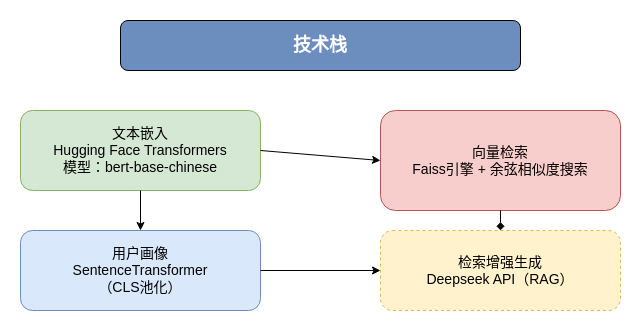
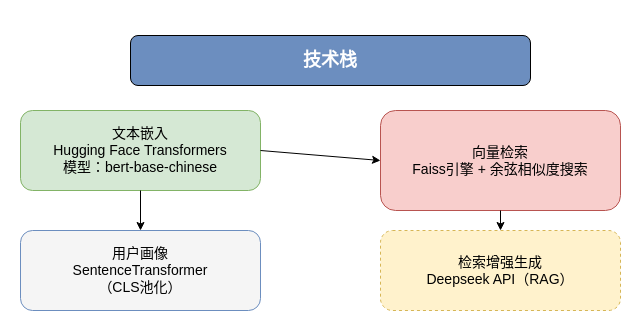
node "技术栈": moved (321, 46) -> (331, 61)
edge "向量检索 Faiss引擎 + 余弦相似度搜索" -> "检索增强生成 Deepseek API（RAG）": arrowhead diamond -> classic
node "用户画像 SentenceTransformer （CLS池化）": fillcolor #dae8fc -> #f5f5f5
edge "用户画像 SentenceTransformer （CLS池化）" -> "检索增强生成 Deepseek API（RAG）": removed
